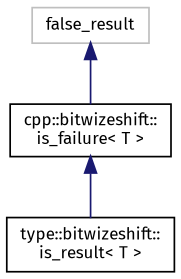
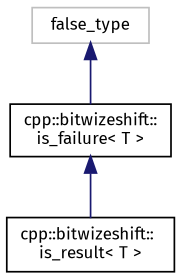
node "false_result": label "false_result" -> "false_type"
node "type::bitwizeshift:: is_result< T >": label "type::bitwizeshift:: is_result< T >" -> "cpp::bitwizeshift:: is_result< T >"
